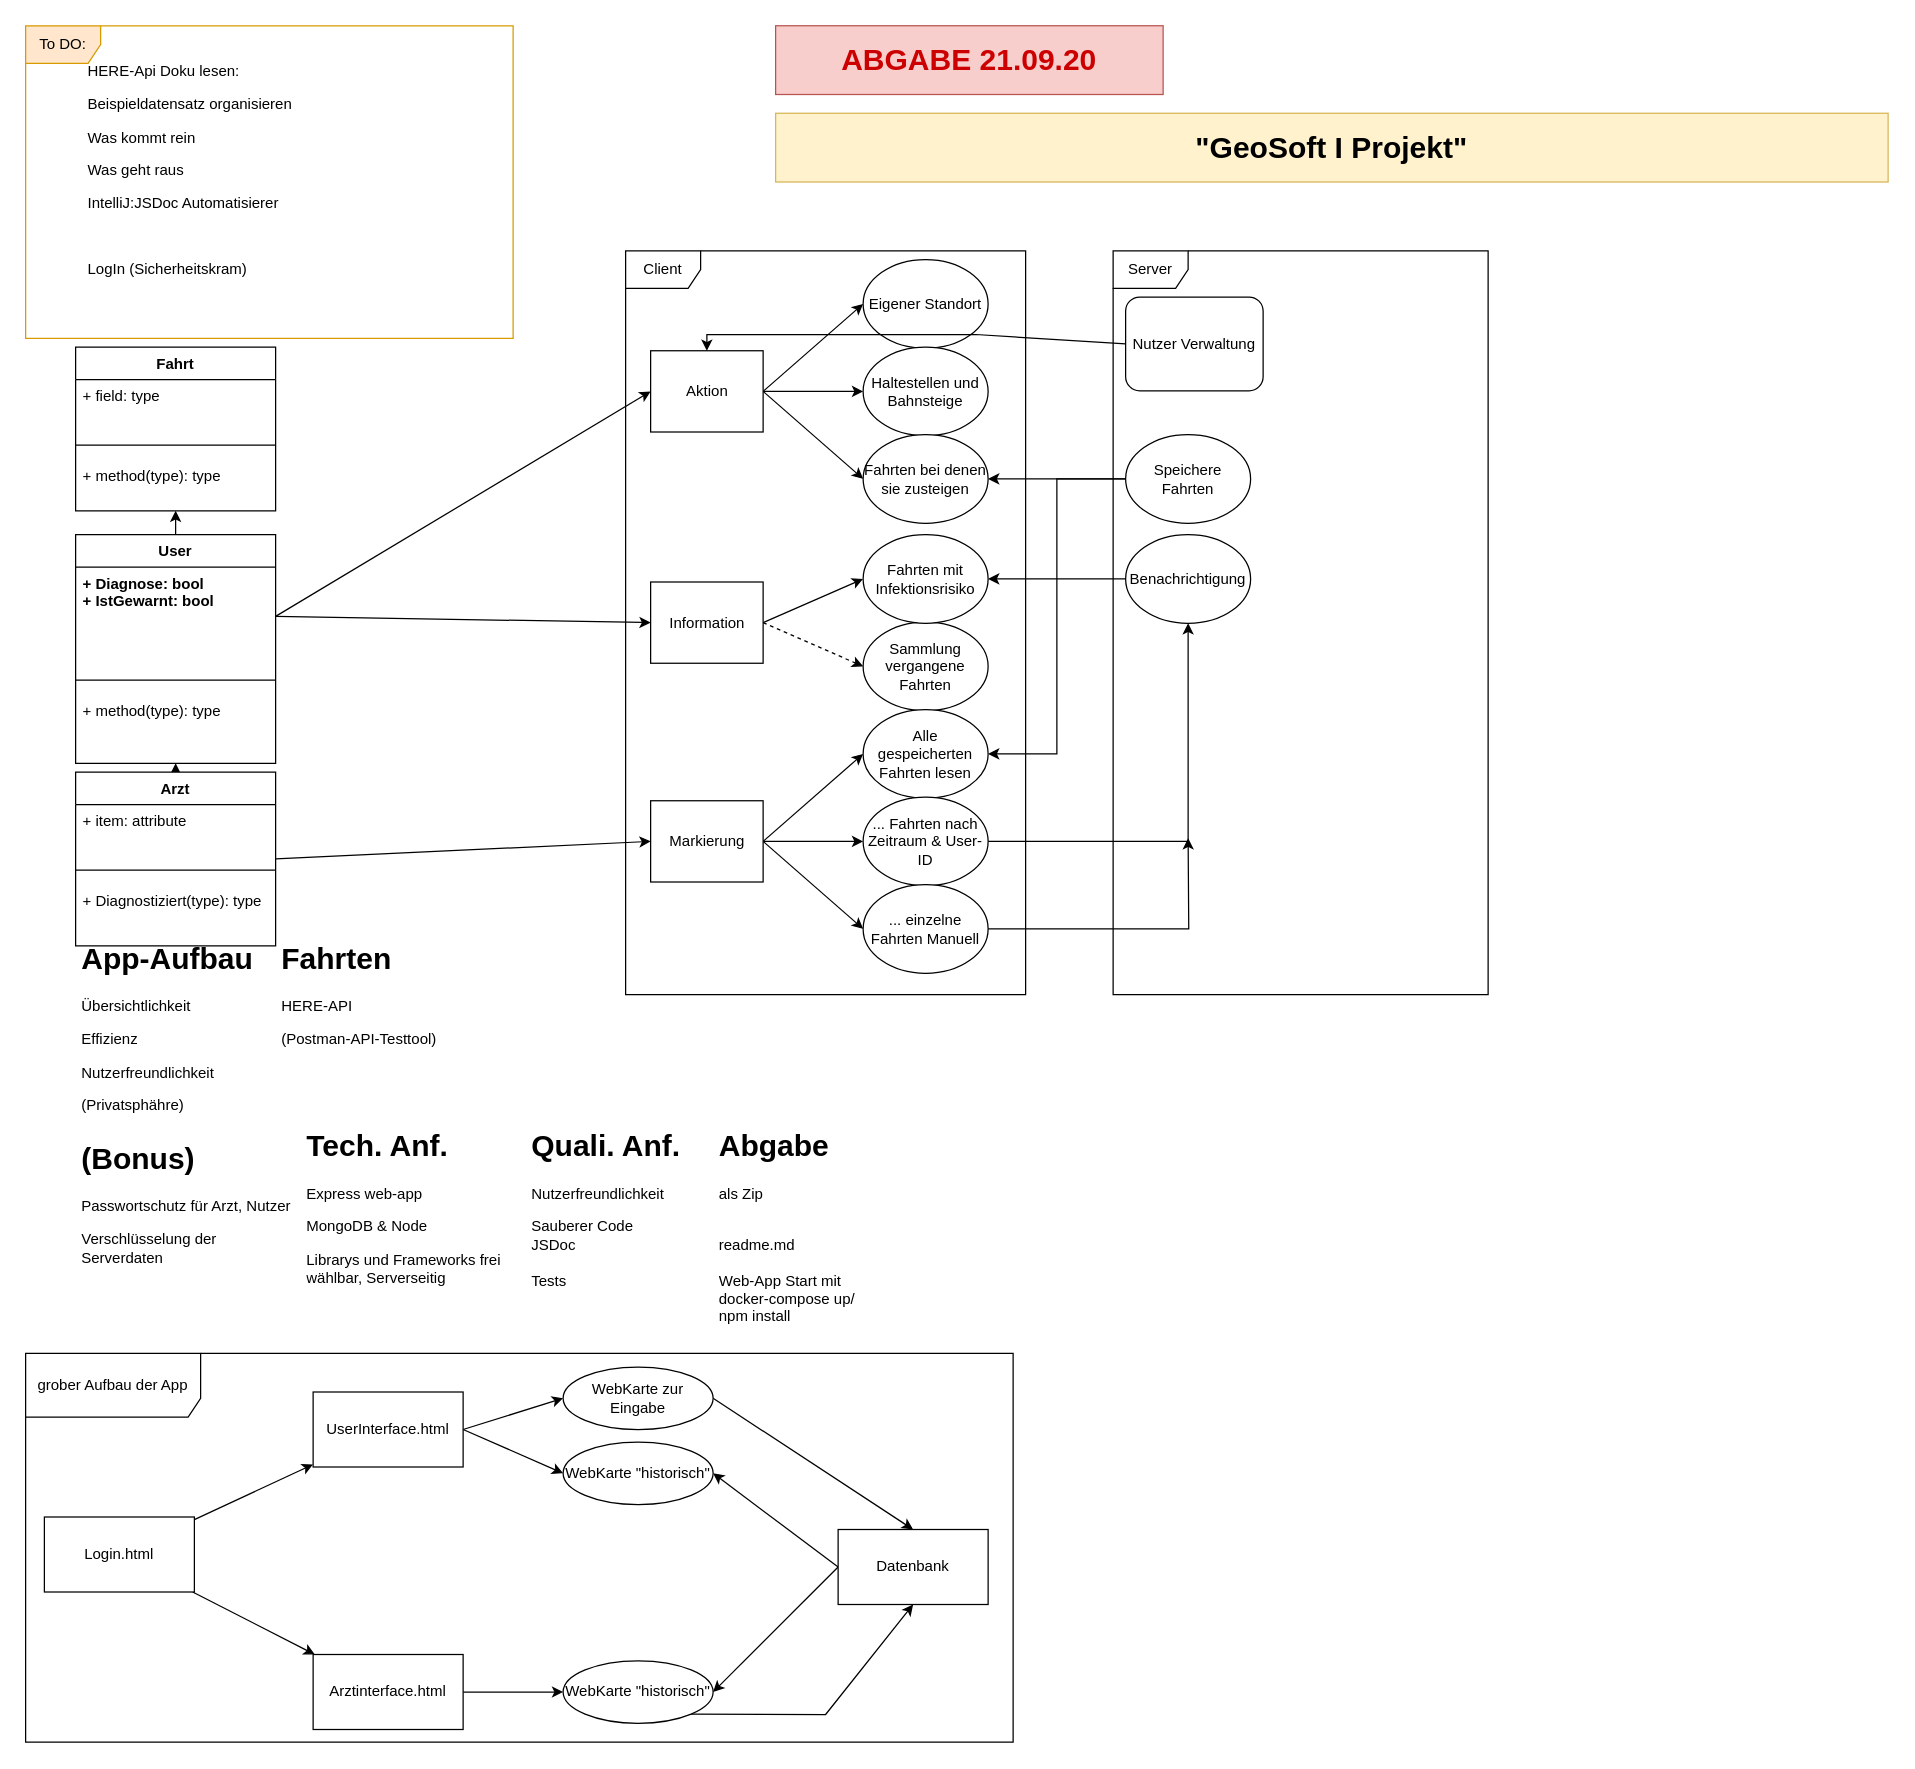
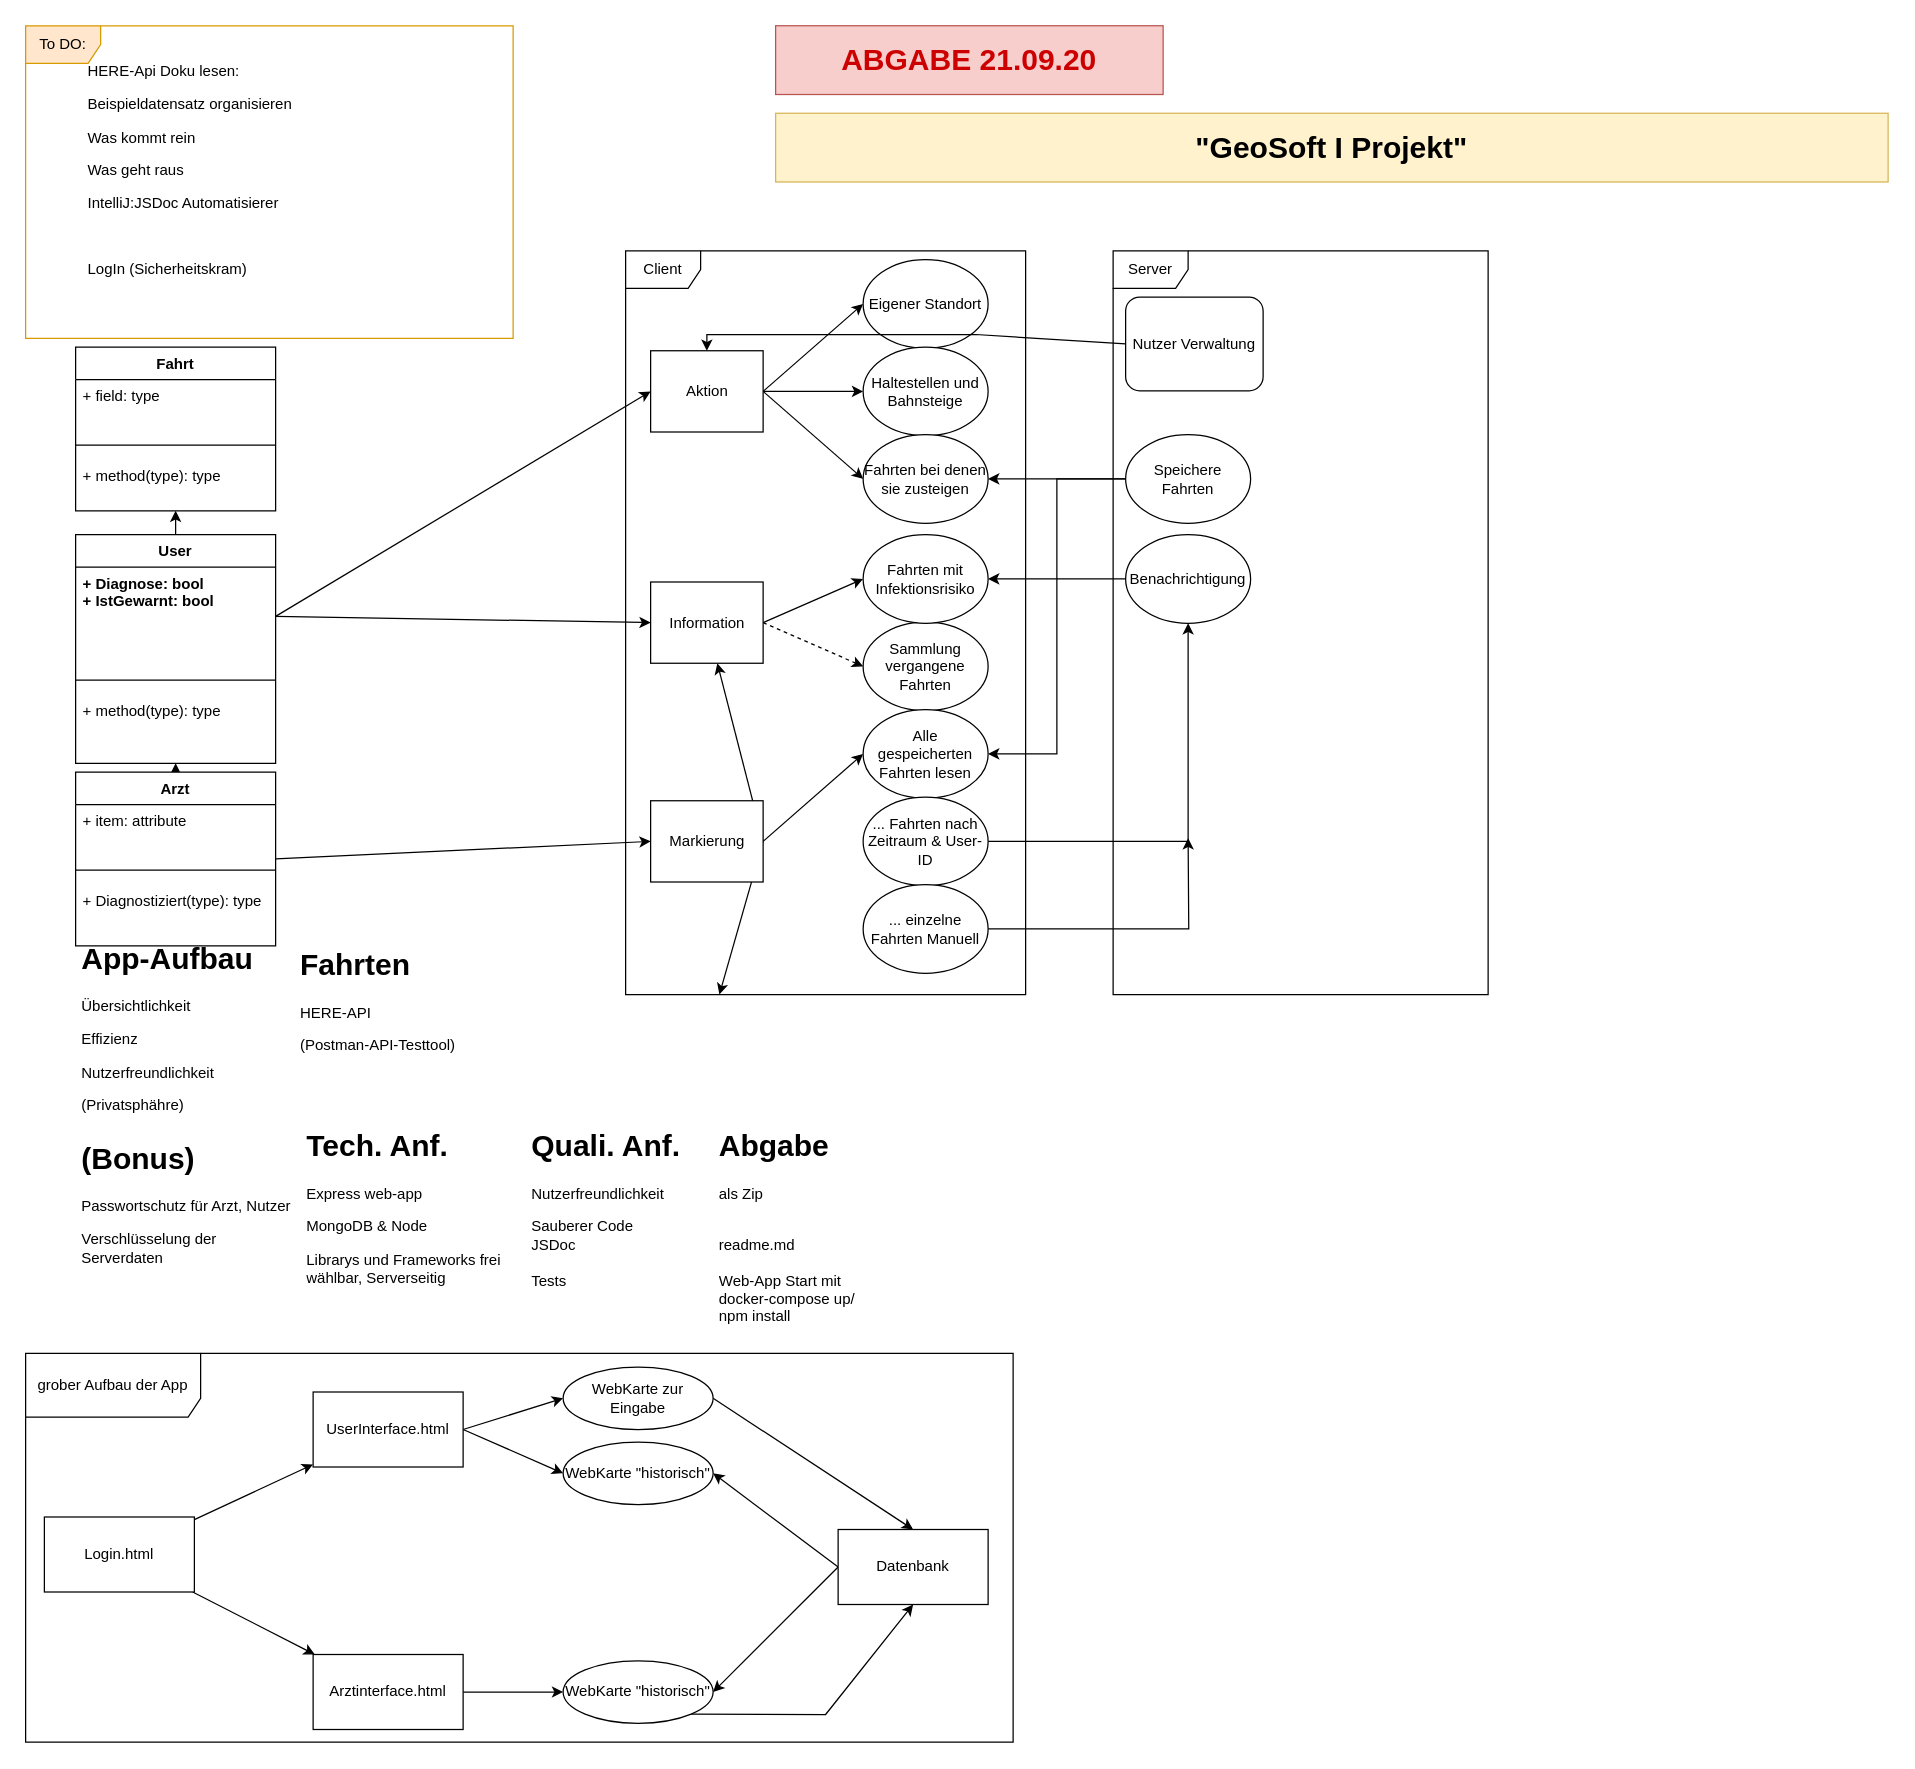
edge "Markierung" -> "... Fahrten nach Zeitraum & User-ID": now "Markierung" -> "Information"
edge "Markierung" -> "... einzelne Fahrten Manuell": now "Markierung" -> "Client"
node "FahrtenHERE-API (Postman-API-Testtool)": moved (394, 1019) -> (413, 1025)
